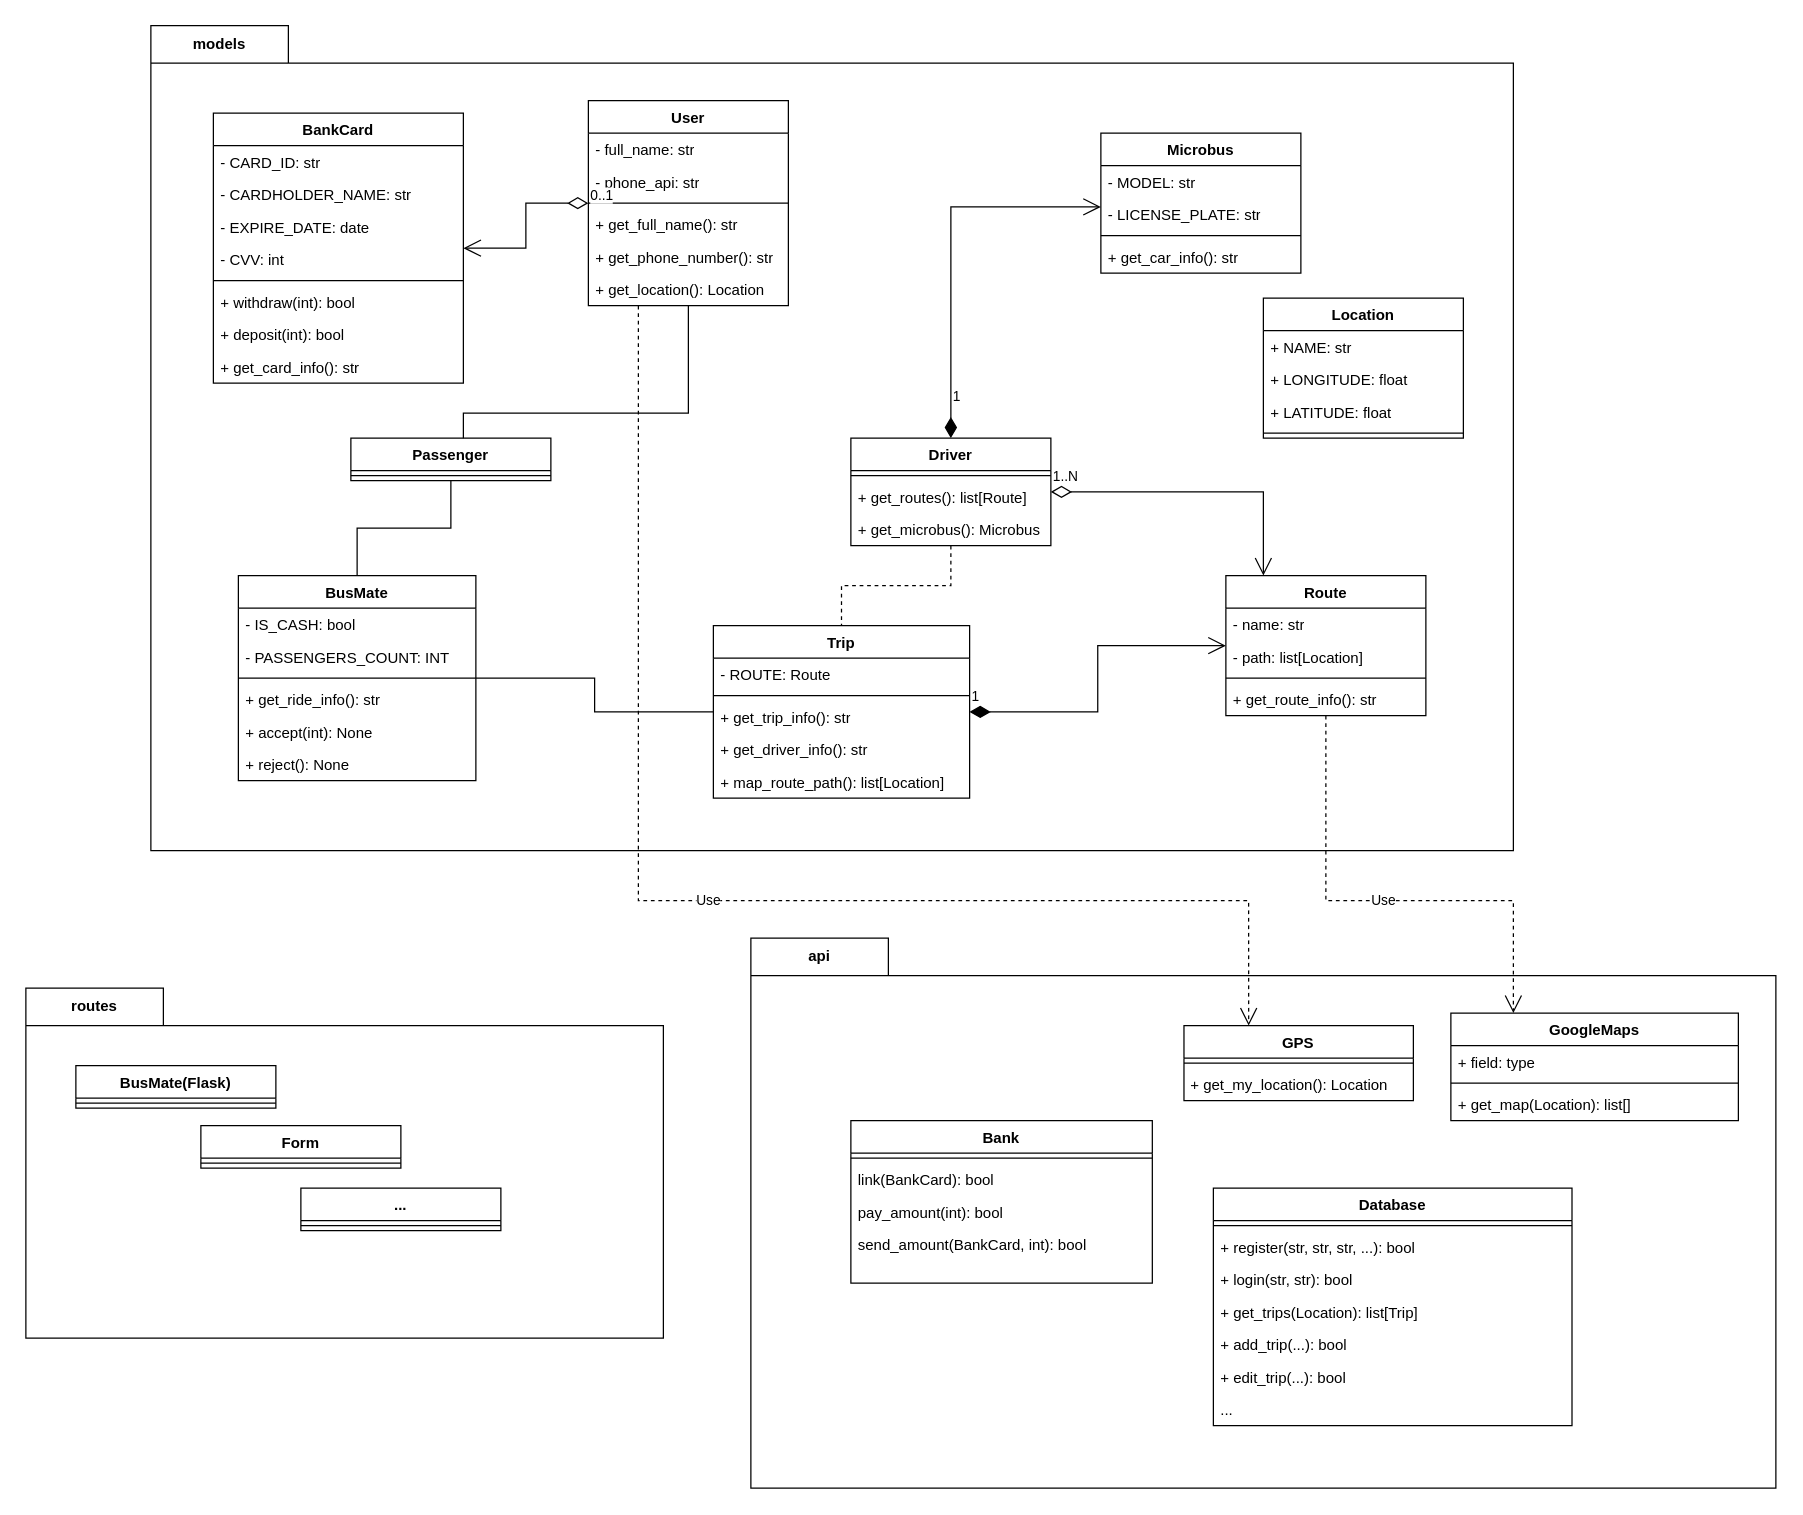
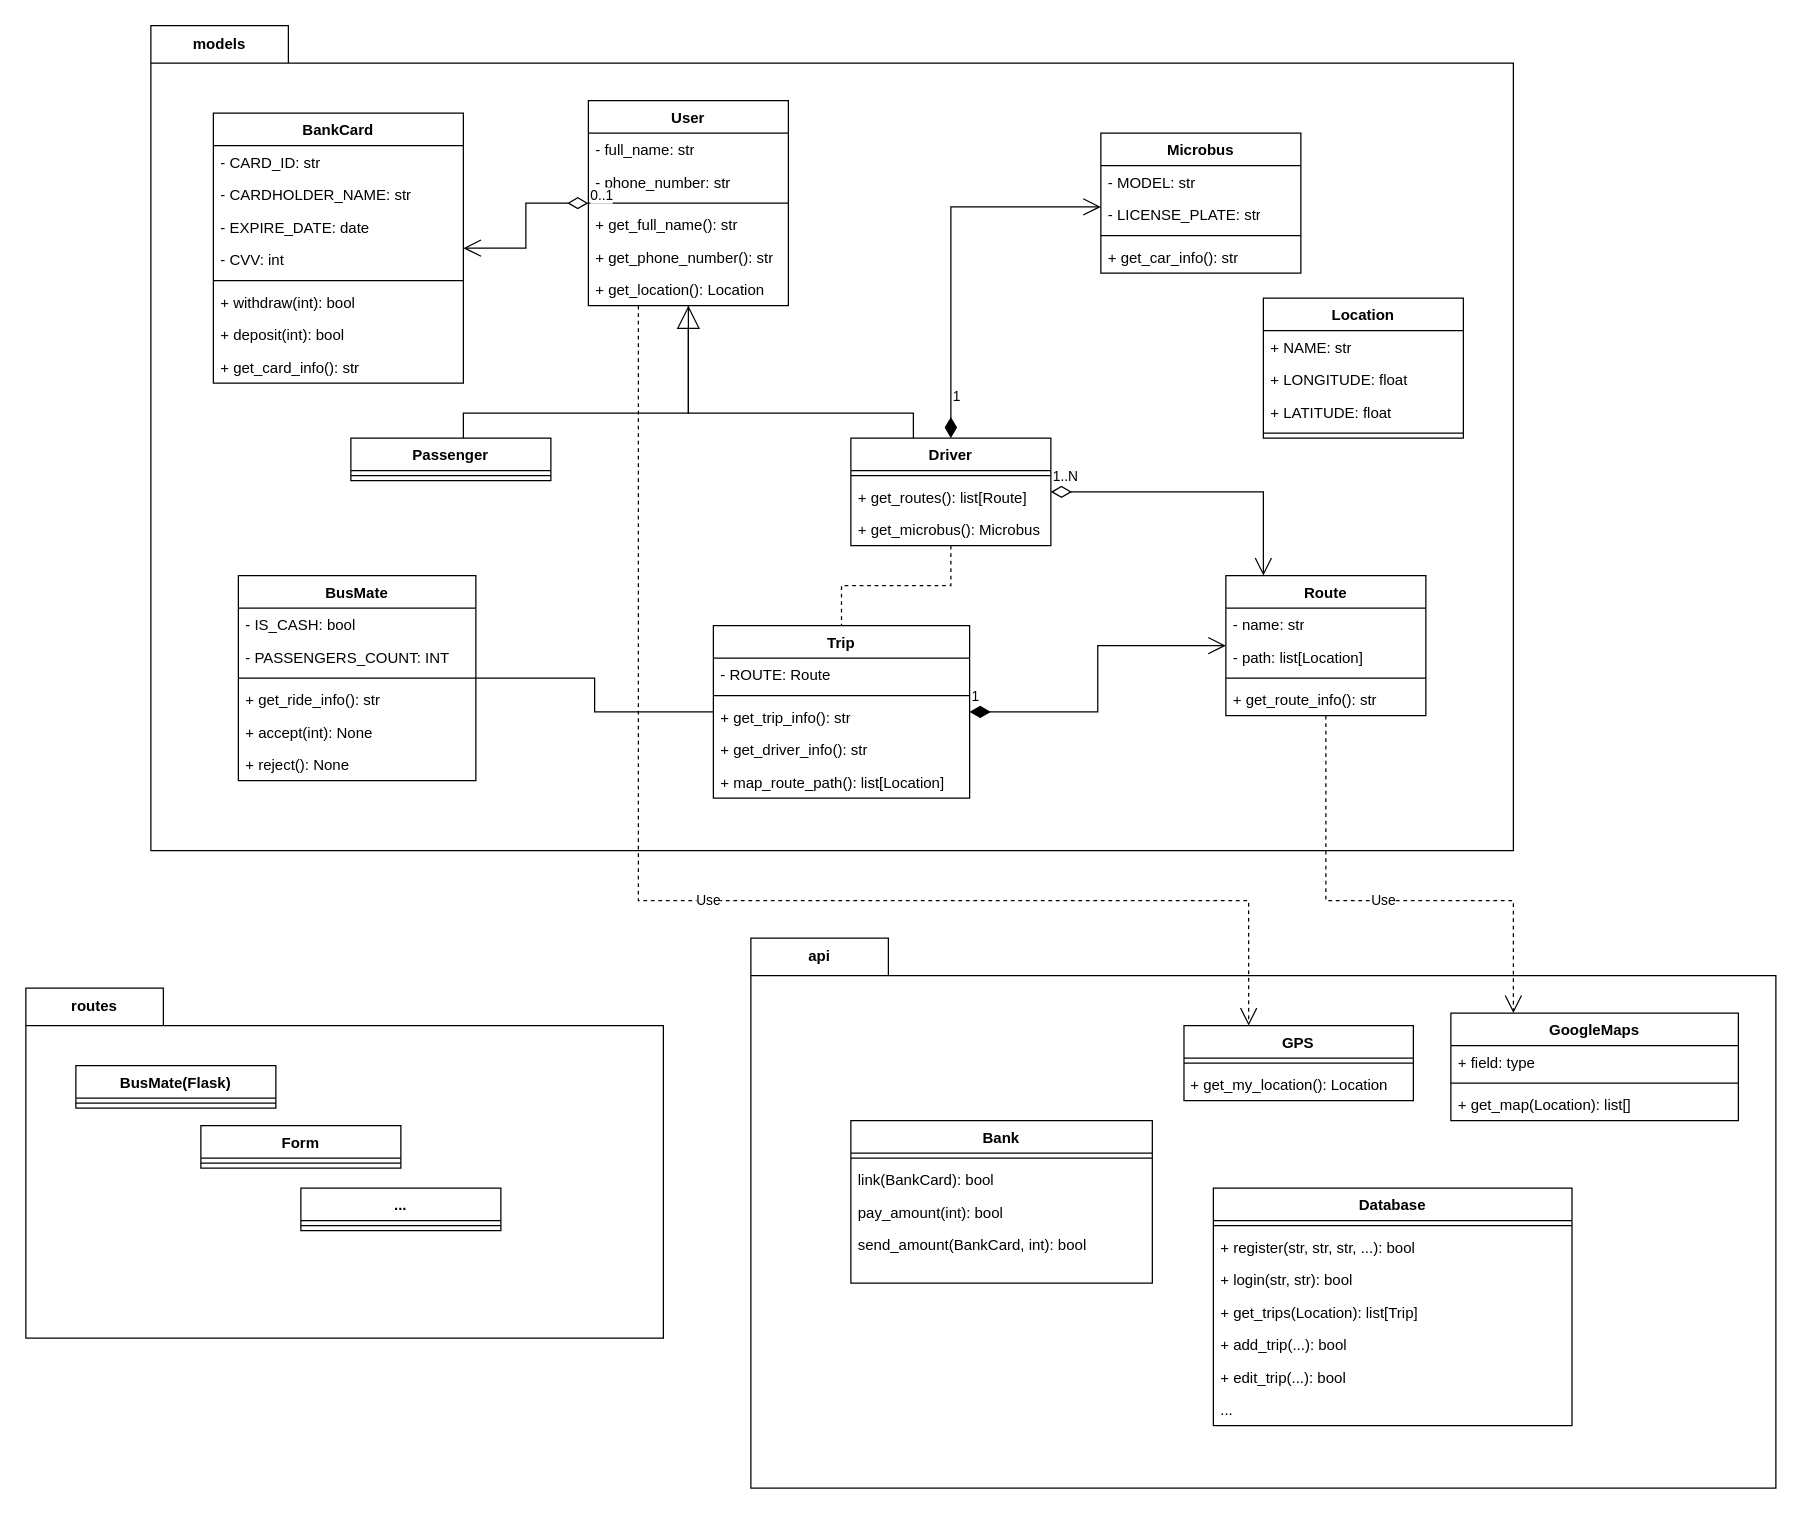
node "- phone_api: str": label "- phone_api: str" -> "- phone_number: str"
edge "Driver" -> "User": added
edge "Passenger" -- "BusMate": removed
